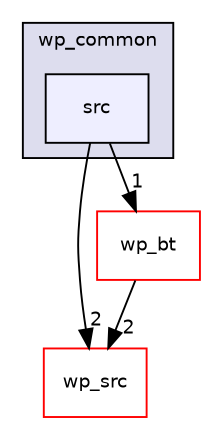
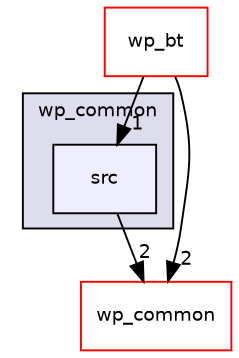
edge "src" -> "wp_bt": reversed
node "wp_src": label "wp_src" -> "wp_common"
